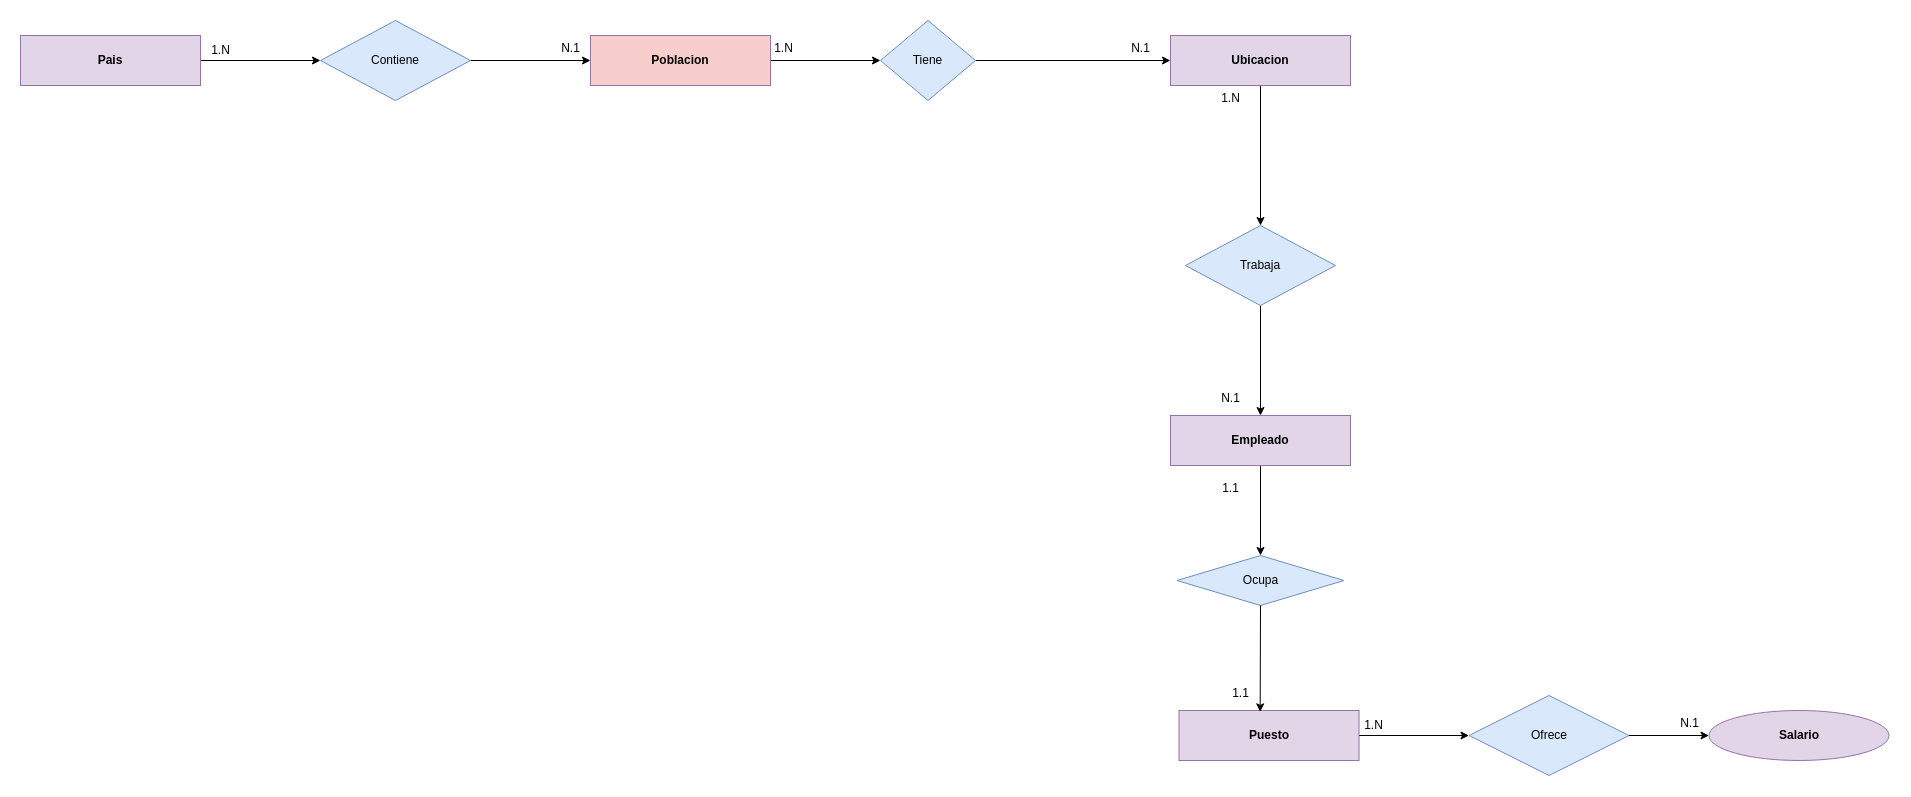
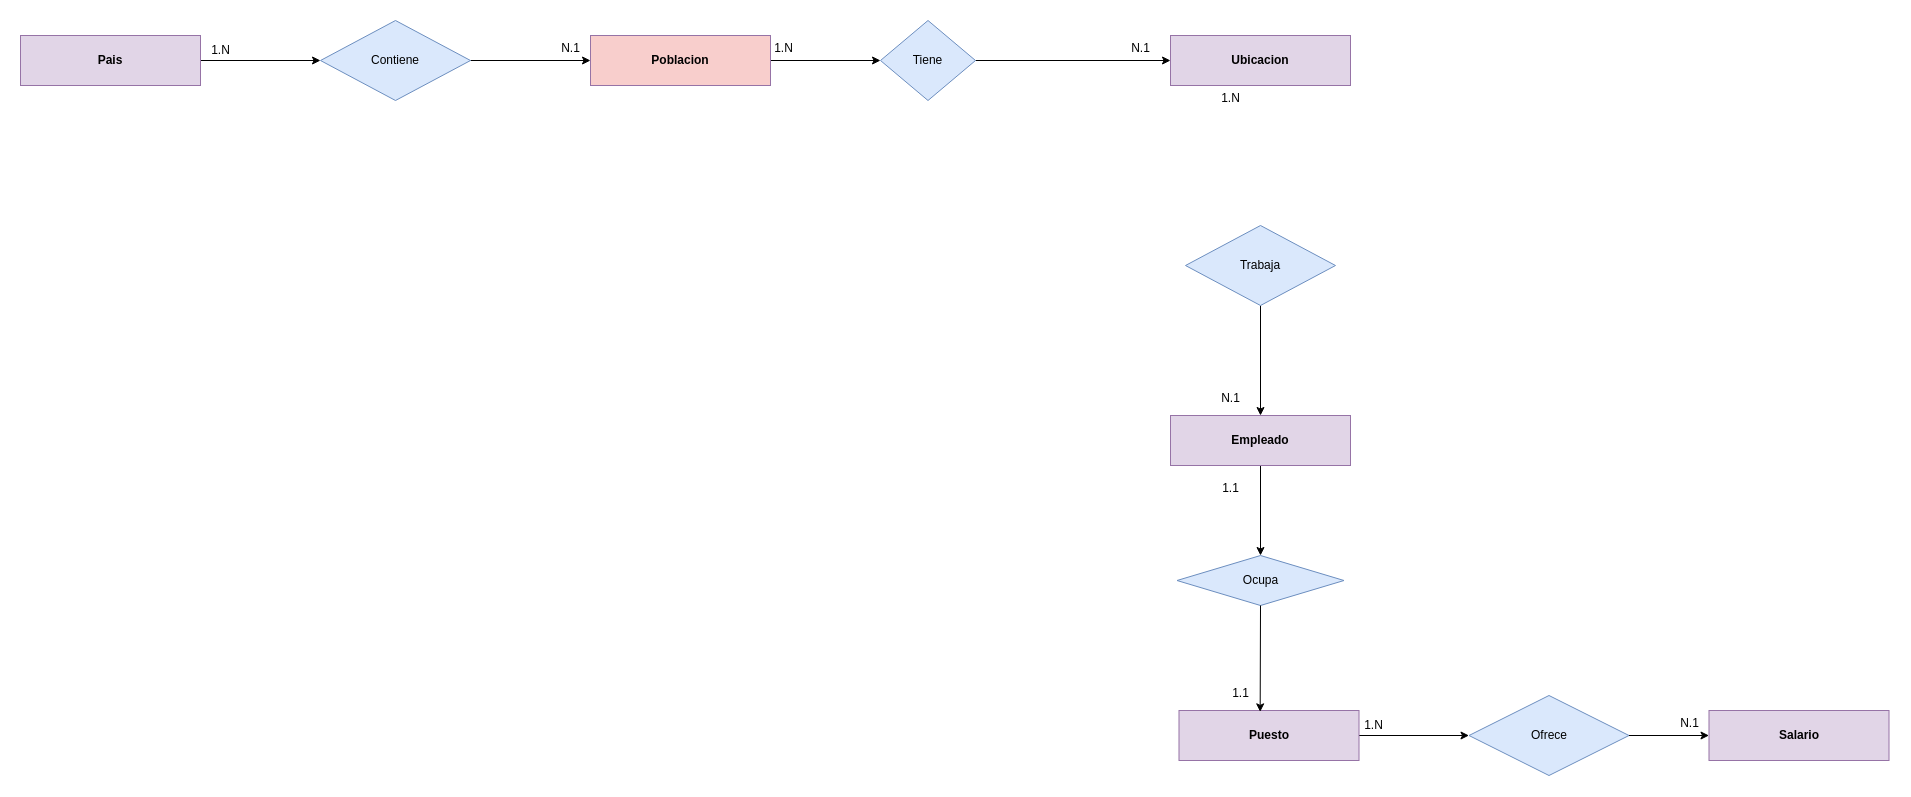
edge "Ubicacion" -> "Trabaja": removed
node "Salario": shape ellipse -> rectangle
